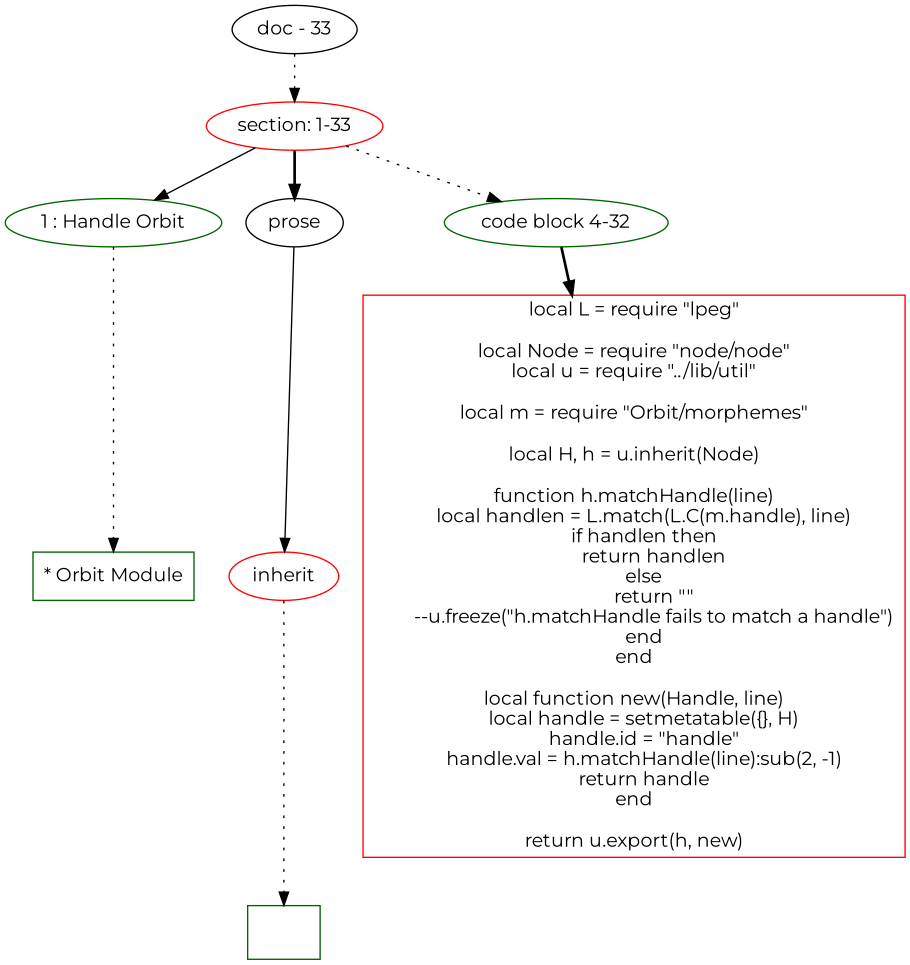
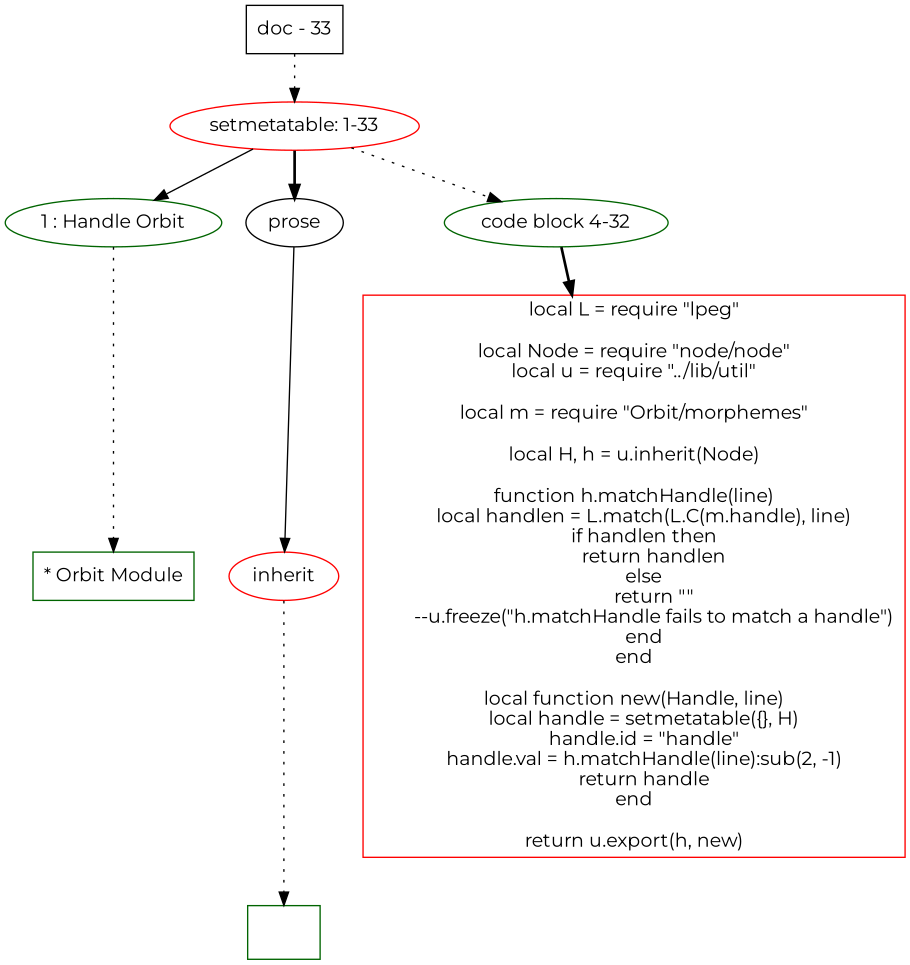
node "doc - 33": shape ellipse -> box
node "section: 1-33": label "section: 1-33" -> "setmetatable: 1-33"
